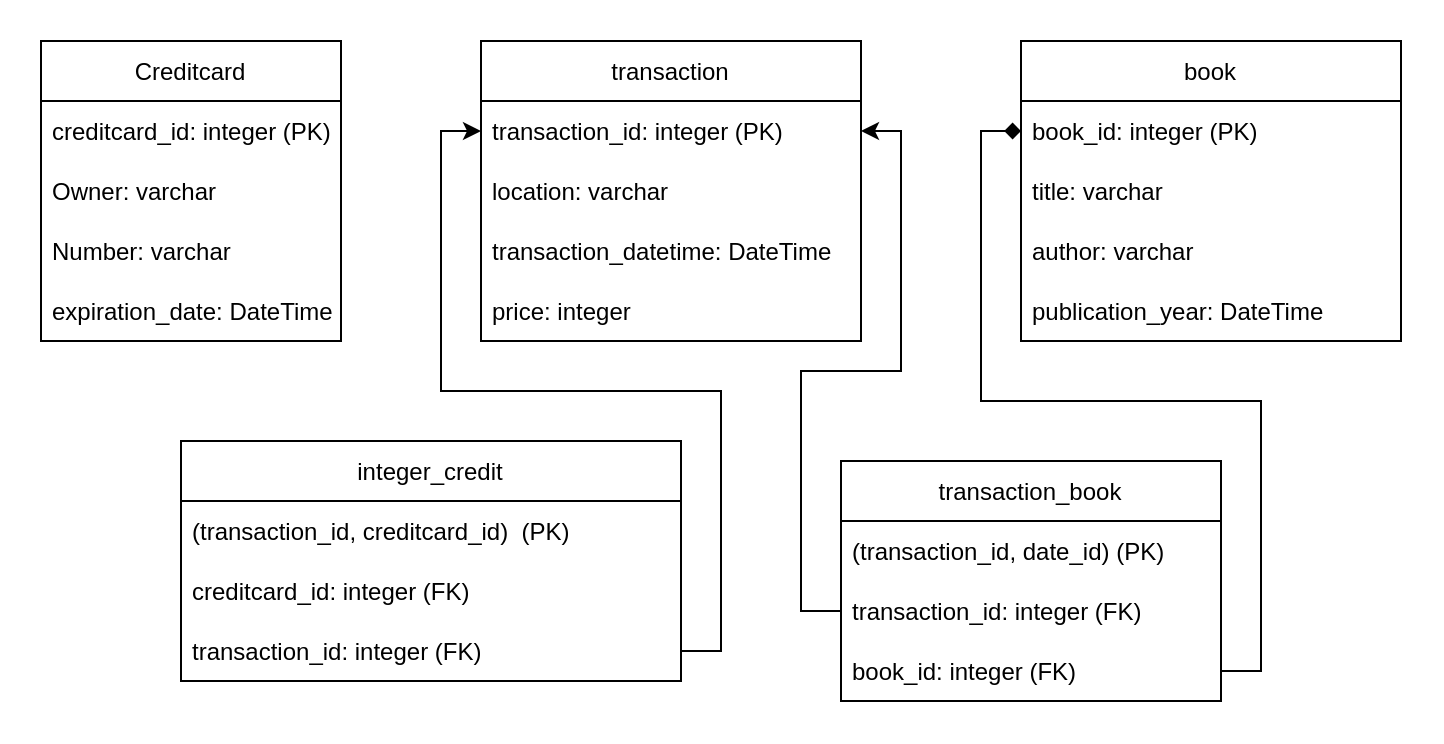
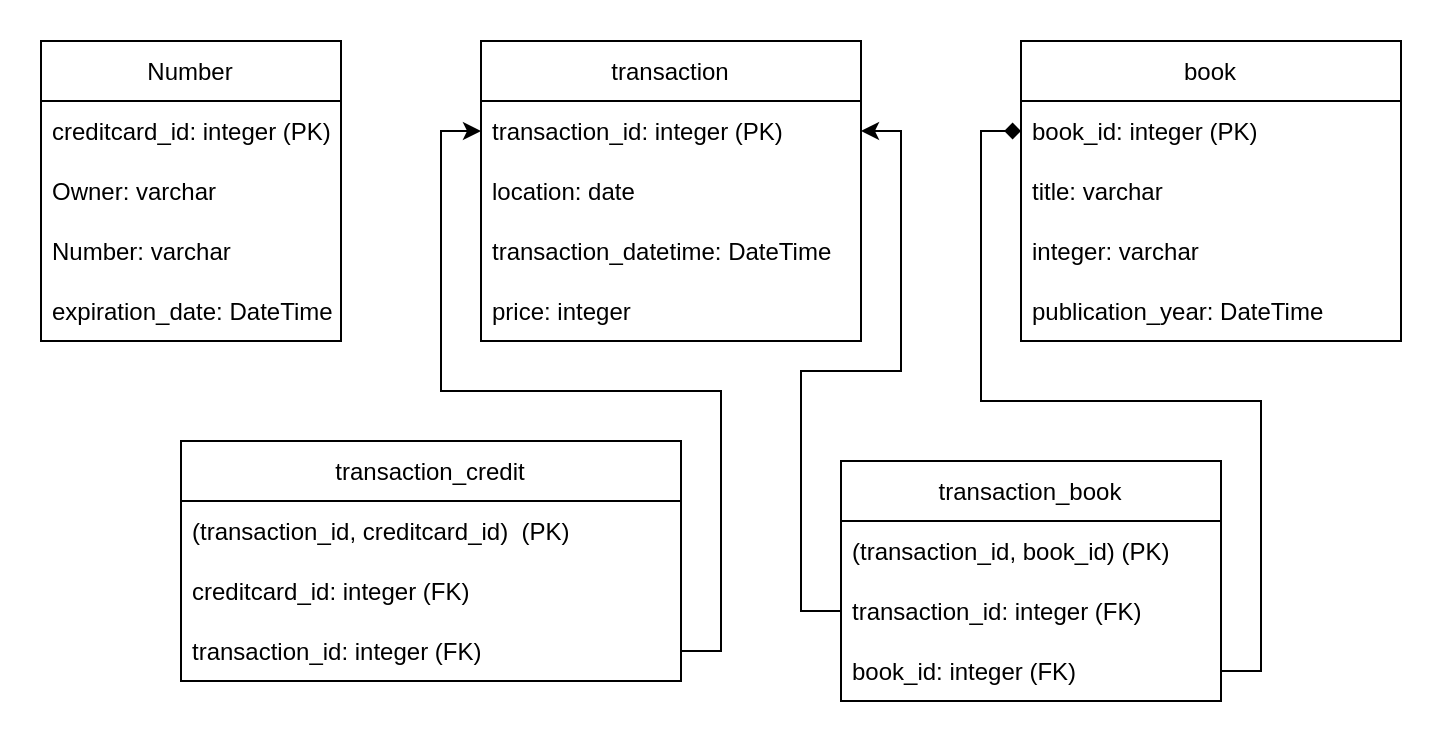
node "Creditcard": label "Creditcard" -> "Number"
node "location: varchar": label "location: varchar" -> "location: date"
node "author: varchar": label "author: varchar" -> "integer: varchar"
node "integer_credit": label "integer_credit" -> "transaction_credit"
node "(transaction_id, date_id) (PK)": label "(transaction_id, date_id) (PK)" -> "(transaction_id, book_id) (PK)"
